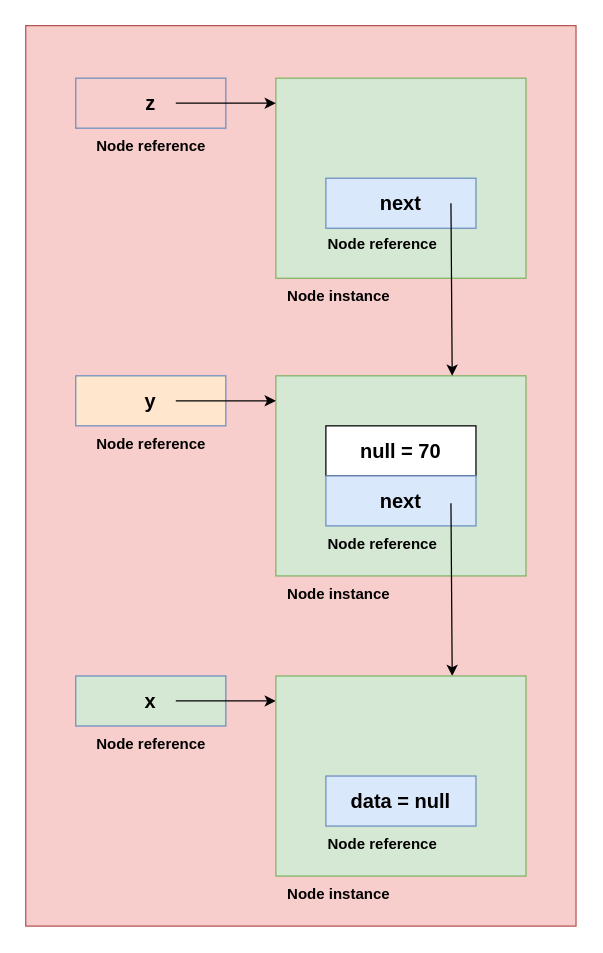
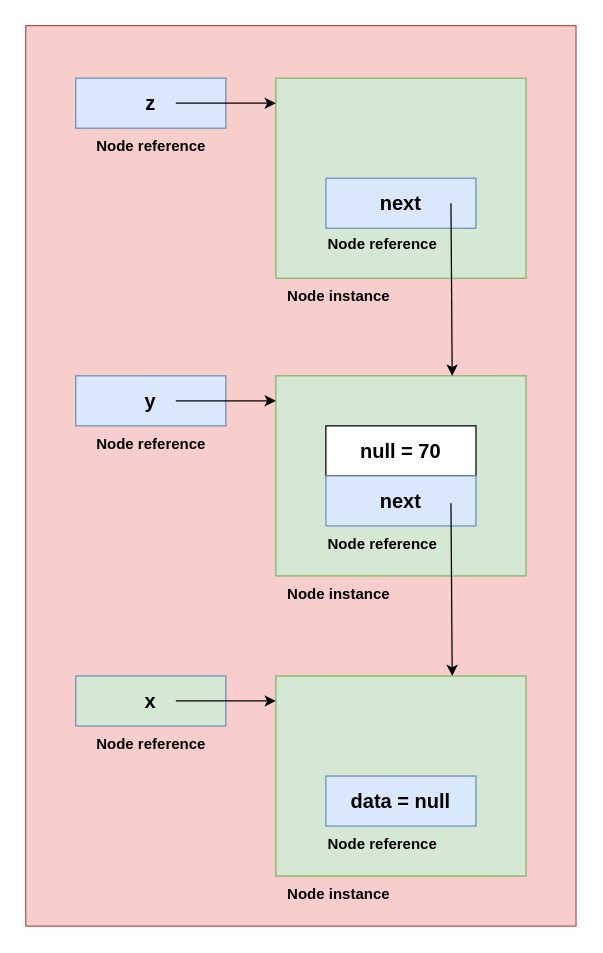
node "z": fillcolor #f8cecc -> #dae8fc
node "y": fillcolor #ffe6cc -> #dae8fc
